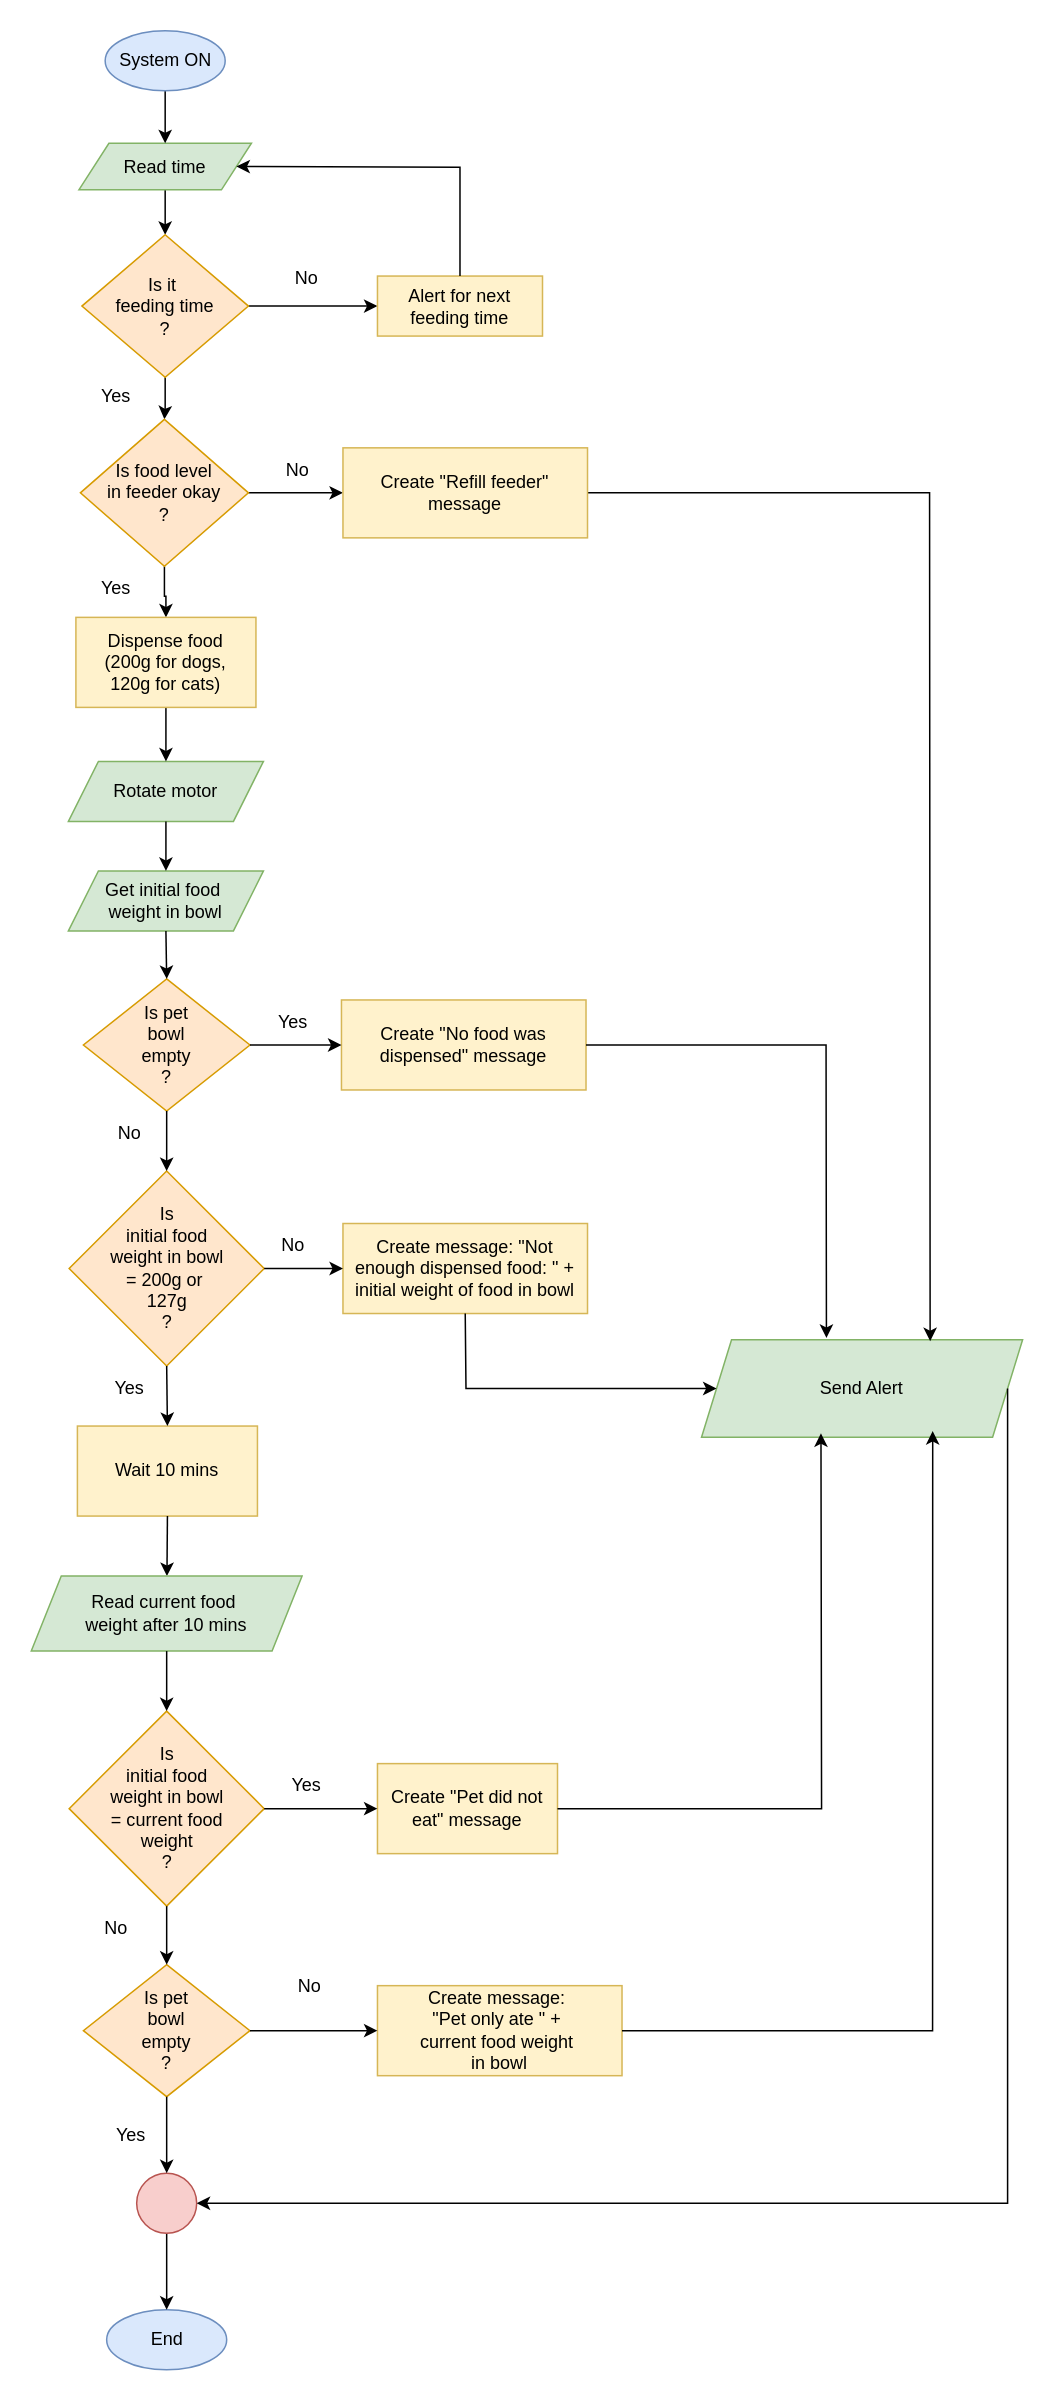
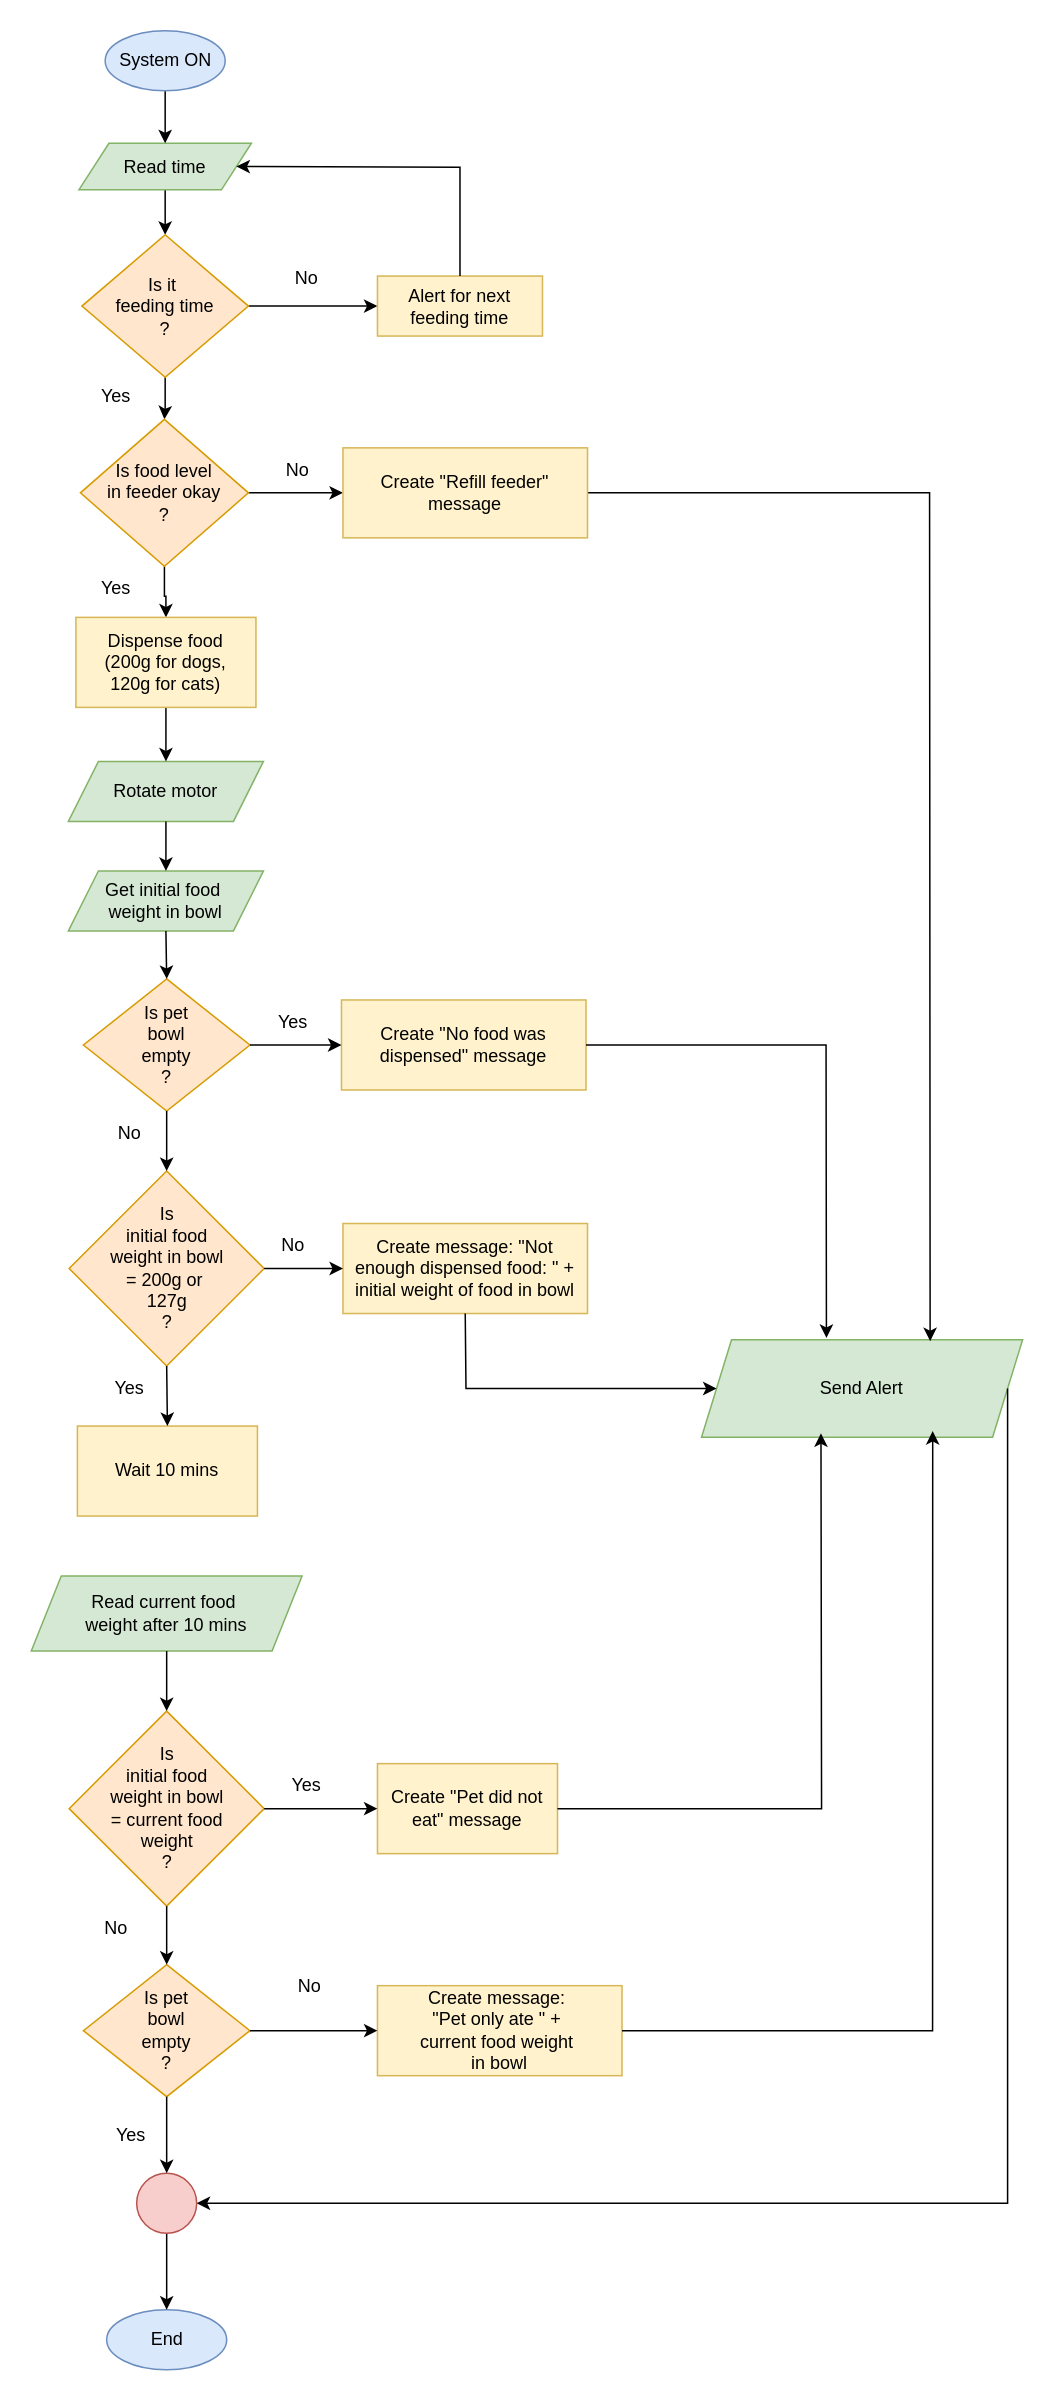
edge "Wait 10 mins" -> "Read current food weight after 10 mins": removed
